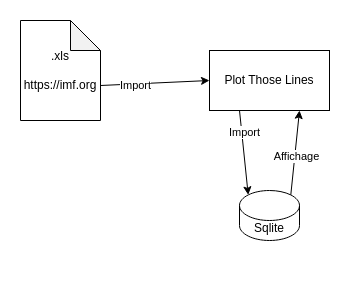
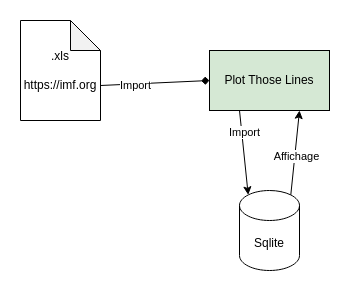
edge ".xls https://imf.org" -> "Plot Those Lines": arrowhead classic -> diamond
node "Plot Those Lines": fillcolor #ffffff -> #d5e8d4
node "Sqlite": size 60x50 -> 60x80
